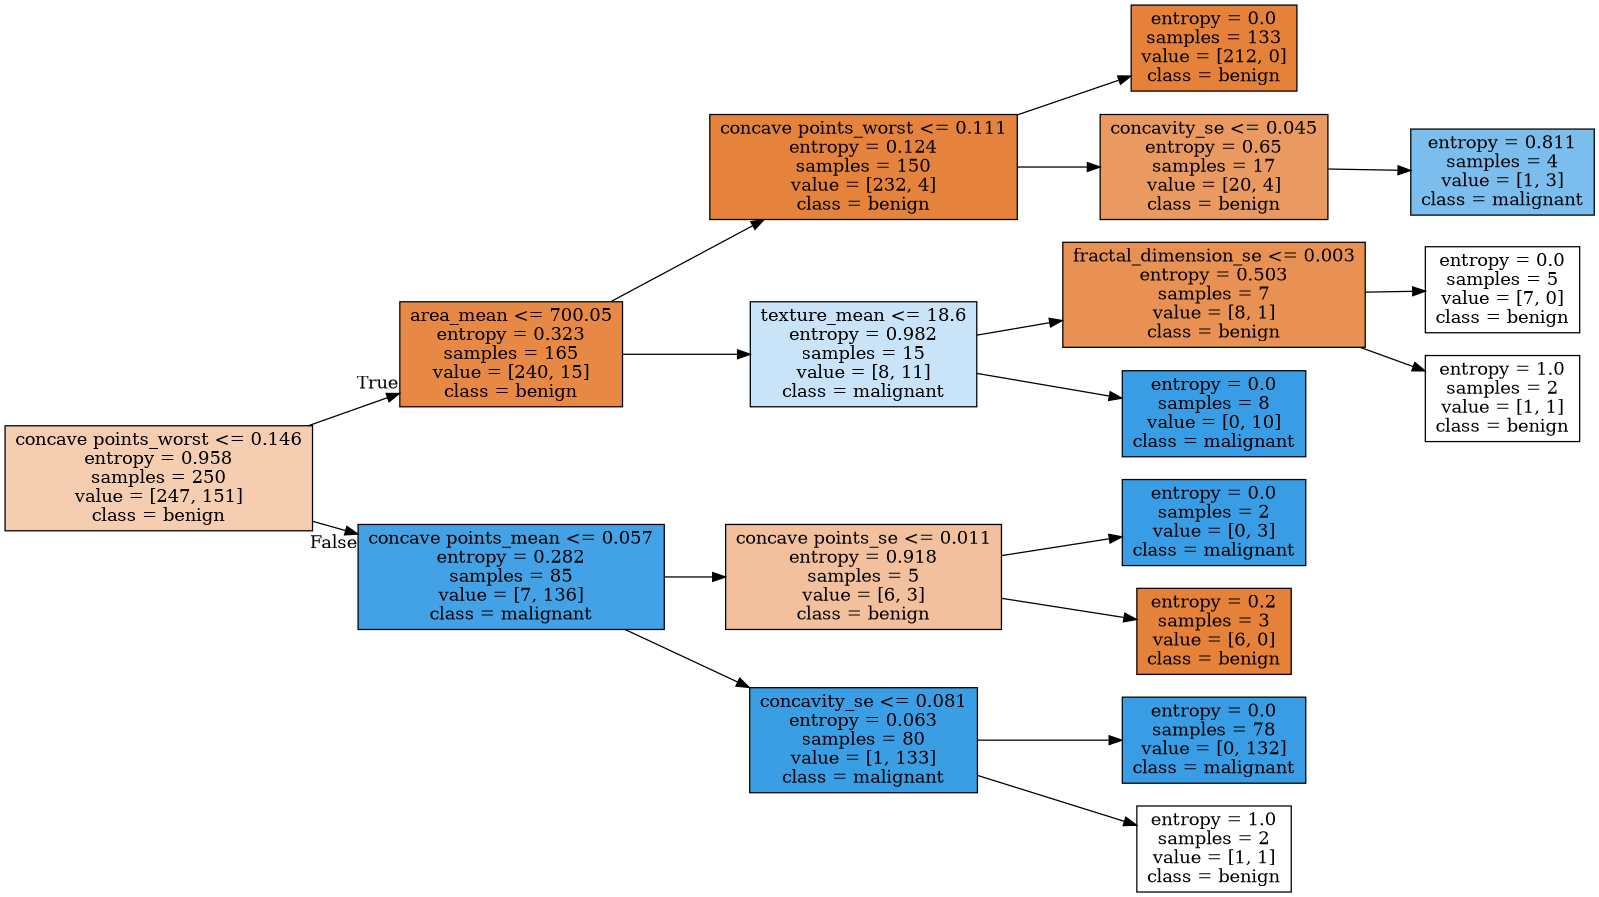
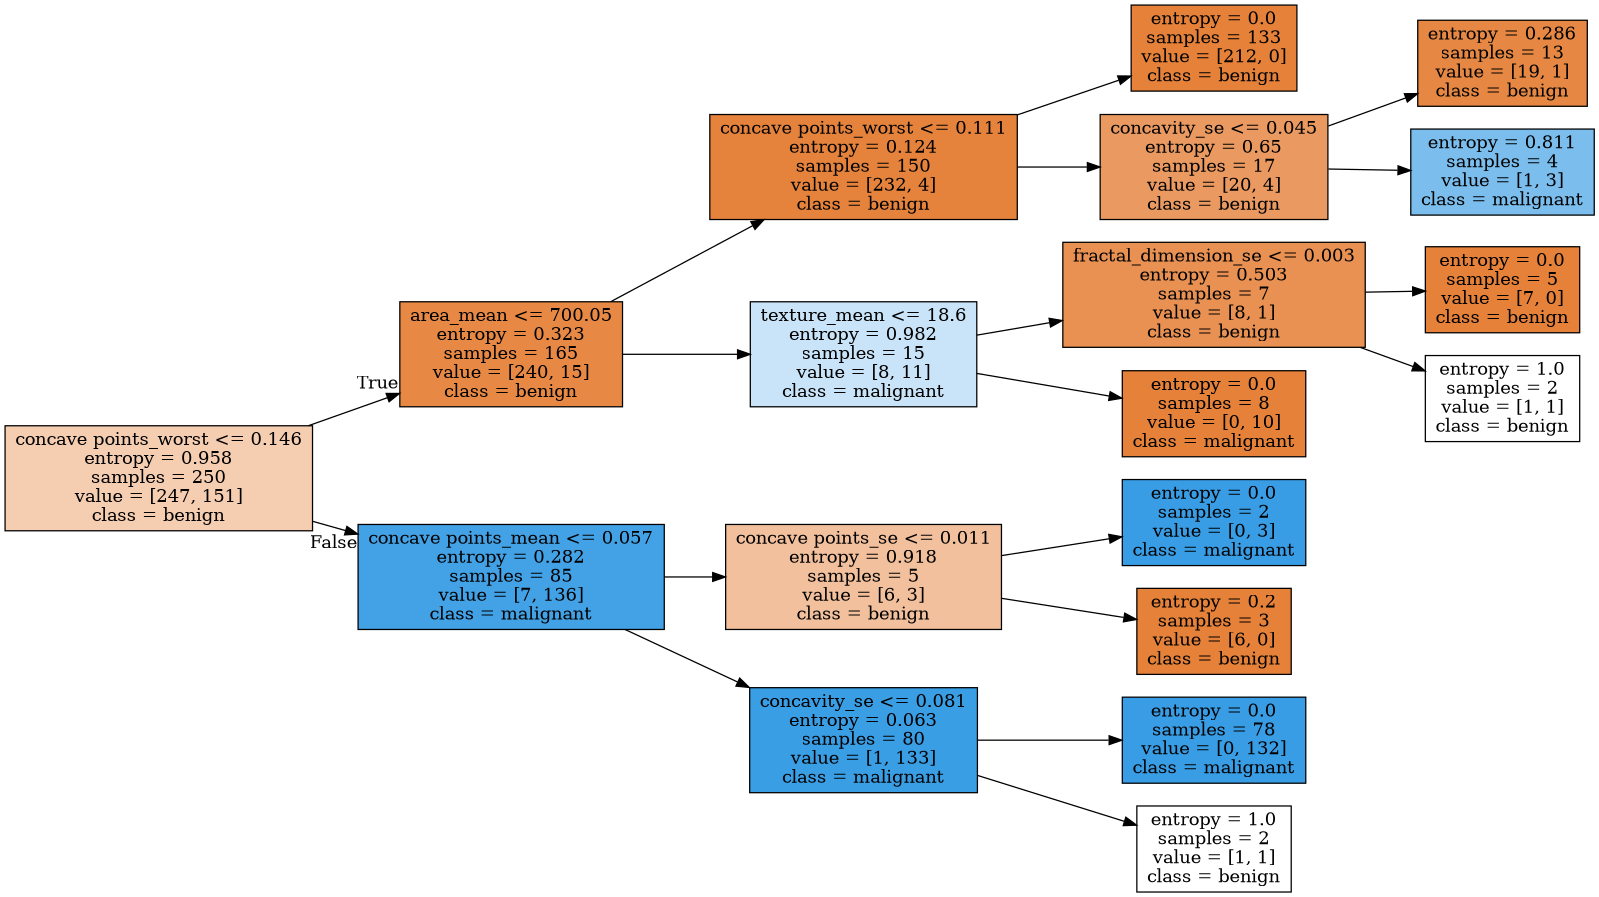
node "entropy = 0.286 samples = 13 value = [19, 1] class = benign": added
node "entropy = 0.0 samples = 5 value = [7, 0] class = benign": fillcolor #ffffff -> #e58139
node "entropy = 0.0 samples = 8 value = [0, 10] class = malignant": fillcolor #399de5 -> #e58139
